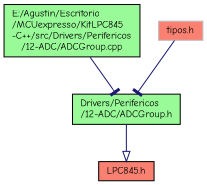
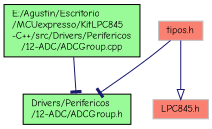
edge "Drivers/Perifericos /12-ADC/ADCGroup.h" -> "LPC845.h": now "tipos.h" -> "LPC845.h"
node "LPC845.h": color black -> grey75
